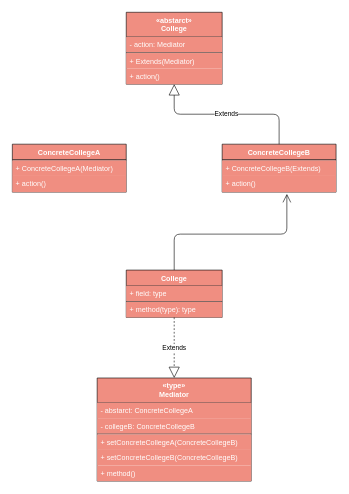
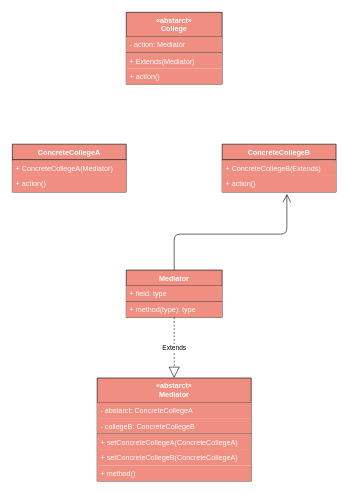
edge "ConcreteCollegeB" -> "«abstarct» College": removed, label "Extends"
node "College": label "College" -> "Mediator"
node "«type» Mediator": label "«type» Mediator" -> "«abstarct» Mediator"
node "+ setConcreteCollegeA(ConcreteCollegeB)": label "+ setConcreteCollegeA(ConcreteCollegeB)" -> "+ setConcreteCollegeA(ConcreteCollegeA)"
node "+ setConcreteCollegeB(ConcreteCollegeB)": label "+ setConcreteCollegeB(ConcreteCollegeB)" -> "+ setConcreteCollegeB(ConcreteCollegeA)"
